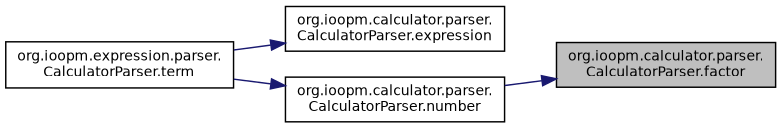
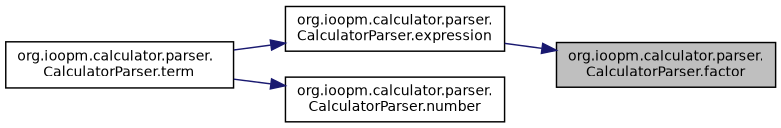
node "org.ioopm.expression.parser. CalculatorParser.term": label "org.ioopm.expression.parser. CalculatorParser.term" -> "org.ioopm.calculator.parser. CalculatorParser.term"
edge "org.ioopm.calculator.parser. CalculatorParser.number" -> "org.ioopm.calculator.parser. CalculatorParser.factor": now "org.ioopm.calculator.parser. CalculatorParser.expression" -> "org.ioopm.calculator.parser. CalculatorParser.factor"
